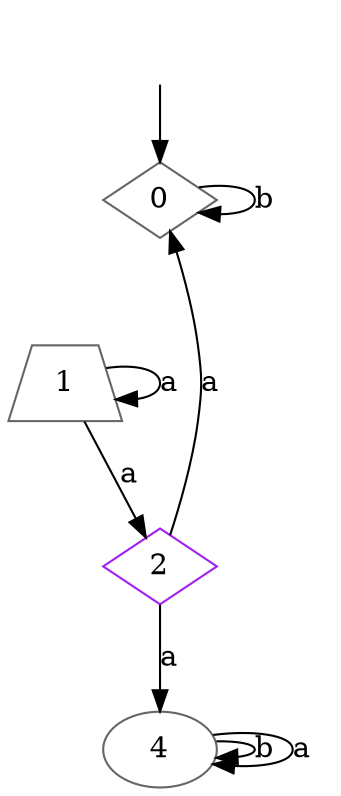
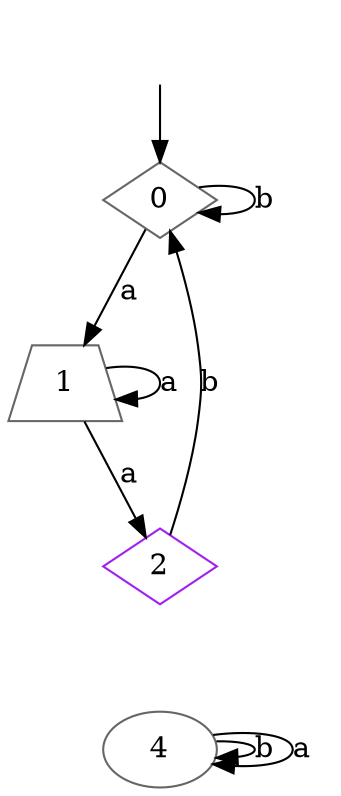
edge "0" -> "1": added, label "a"
edge "2" -> "0": label "a" -> "b"
edge "2" -> "4": removed, label "a"
